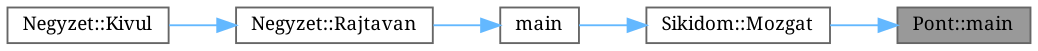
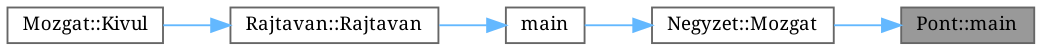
node "Negyzet::Kivul": label "Negyzet::Kivul" -> "Mozgat::Kivul"
node "Negyzet::Rajtavan": label "Negyzet::Rajtavan" -> "Rajtavan::Rajtavan"
node "Sikidom::Mozgat": label "Sikidom::Mozgat" -> "Negyzet::Mozgat"
